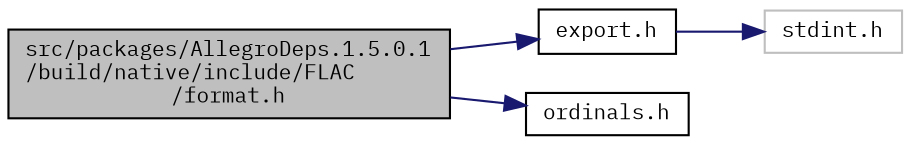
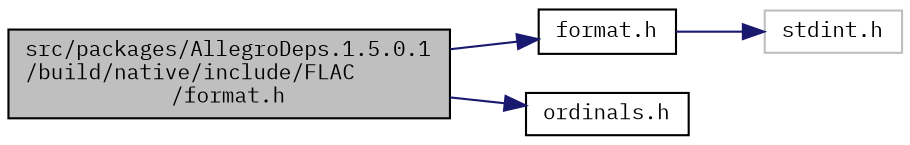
node "export.h": label "export.h" -> "format.h"
